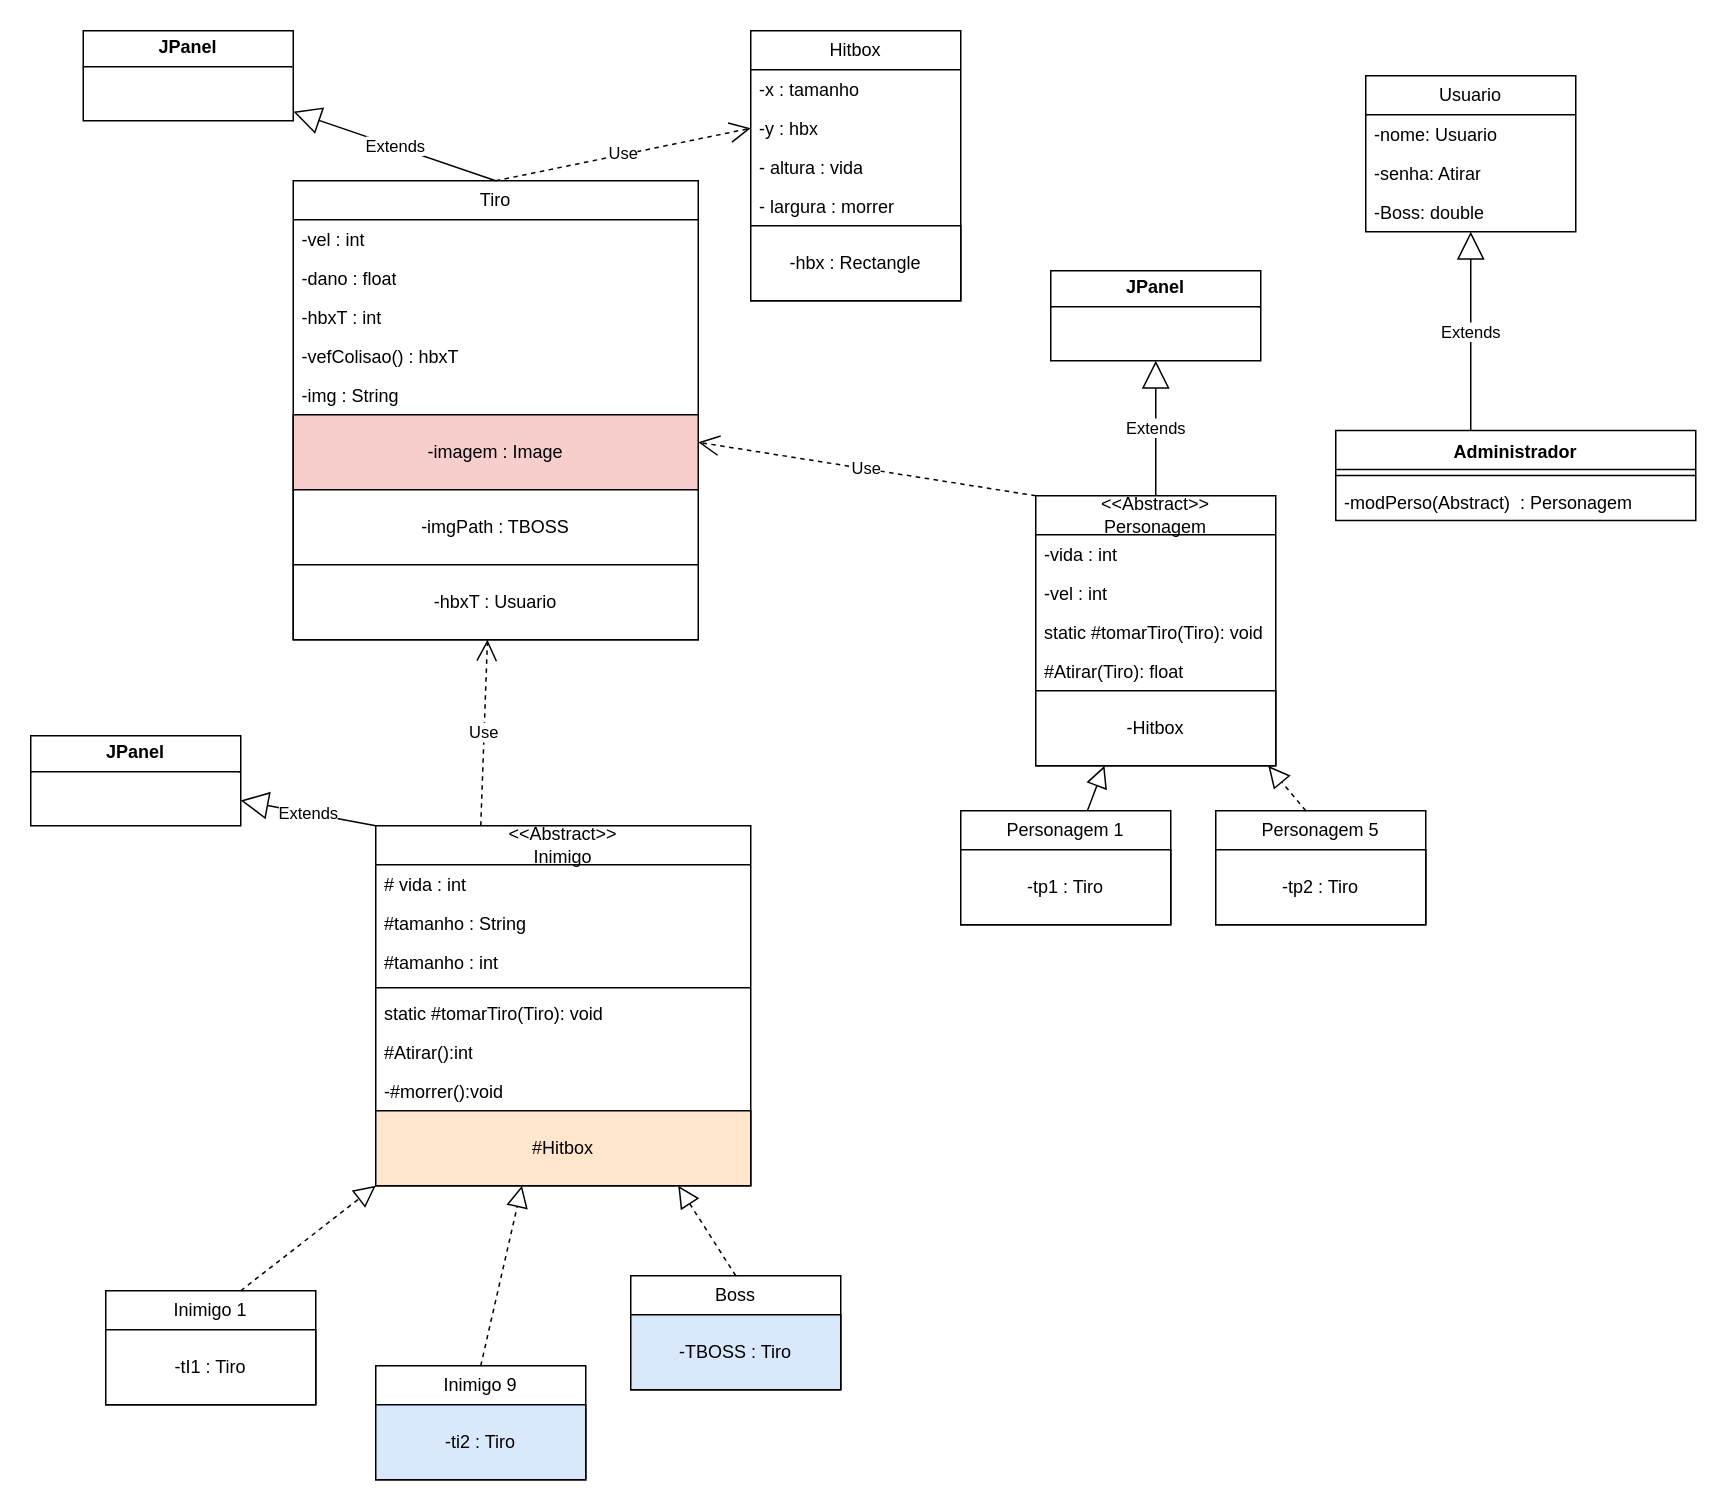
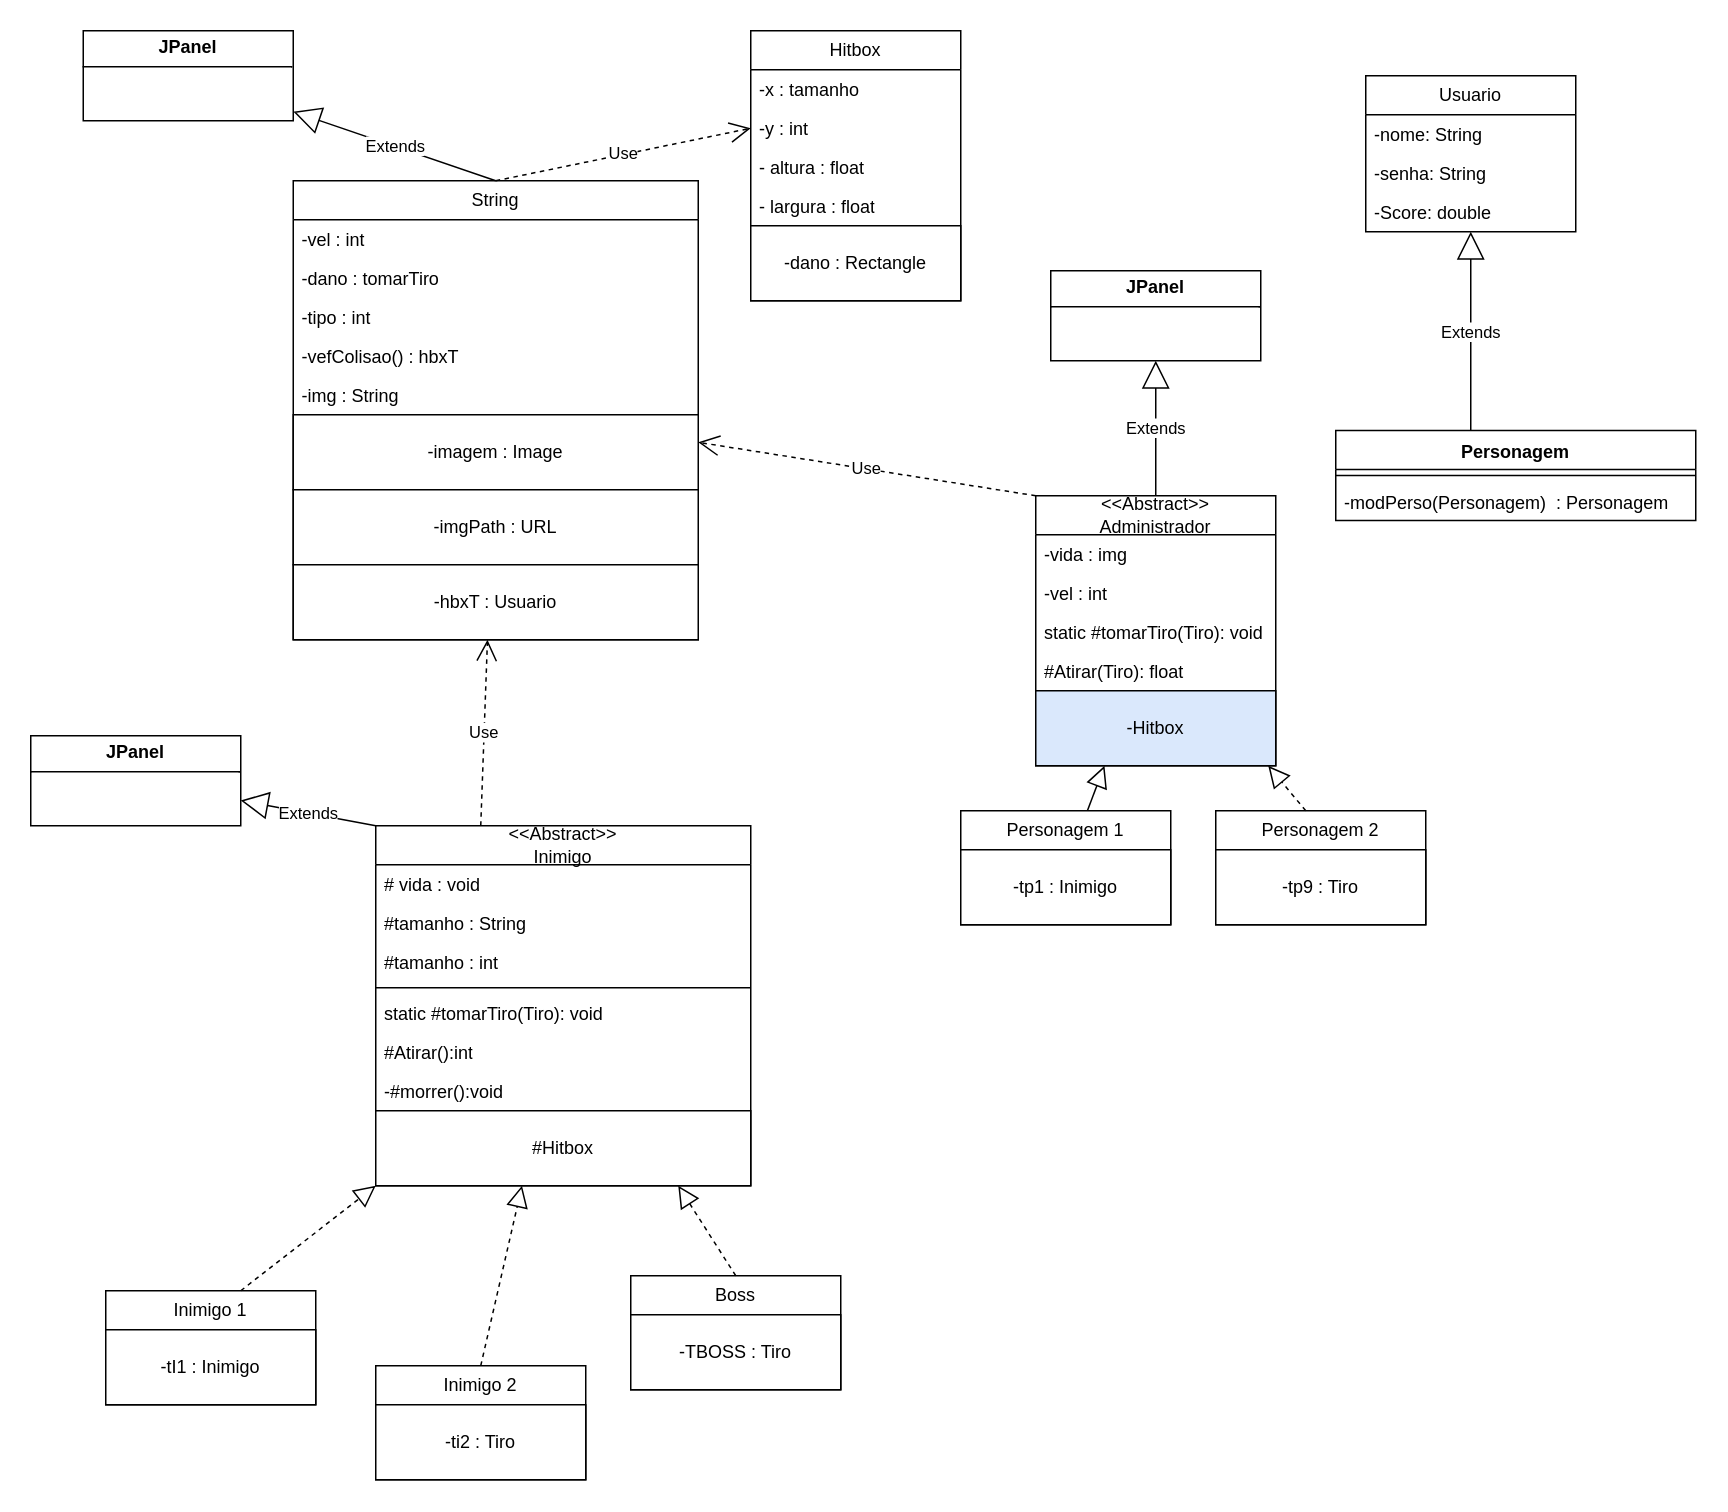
node "-y : hbx": label "-y : hbx" -> "-y : int"
node "-nome: Usuario": label "-nome: Usuario" -> "-nome: String"
node "- altura : vida": label "- altura : vida" -> "- altura : float"
node "-senha: Atirar": label "-senha: Atirar" -> "-senha: String"
node "Tiro": label "Tiro" -> "String"
node "- largura : morrer": label "- largura : morrer" -> "- largura : float"
node "-Boss: double": label "-Boss: double" -> "-Score: double"
node "-hbx : Rectangle": label "-hbx : Rectangle" -> "-dano : Rectangle"
node "-dano : float": label "-dano : float" -> "-dano : tomarTiro"
node "-hbxT : int": label "-hbxT : int" -> "-tipo : int"
node "-imagem : Image": fillcolor #f8cecc -> #ffffff
node "Administrador": label "Administrador" -> "Personagem"
node "-modPerso(Abstract) : Personagem": label "-modPerso(Abstract) : Personagem" -> "-modPerso(Personagem) : Personagem"
node "<<Abstract>> Personagem": label "<<Abstract>> Personagem" -> "<<Abstract>> Administrador"
node "-imgPath : TBOSS": label "-imgPath : TBOSS" -> "-imgPath : URL"
node "-vida : int": label "-vida : int" -> "-vida : img"
node "-Hitbox": fillcolor #ffffff -> #dae8fc
node "Personagem 5": label "Personagem 5" -> "Personagem 2"
node "# vida : int": label "# vida : int" -> "# vida : void"
node "-tp1 : Tiro": label "-tp1 : Tiro" -> "-tp1 : Inimigo"
node "-tp2 : Tiro": label "-tp2 : Tiro" -> "-tp9 : Tiro"
node "#Hitbox": fillcolor #ffe6cc -> #ffffff
node "-TBOSS : Tiro": fillcolor #dae8fc -> #ffffff
node "-tI1 : Tiro": label "-tI1 : Tiro" -> "-tI1 : Inimigo"
node "Inimigo 9": label "Inimigo 9" -> "Inimigo 2"
node "-ti2 : Tiro": fillcolor #dae8fc -> #ffffff
